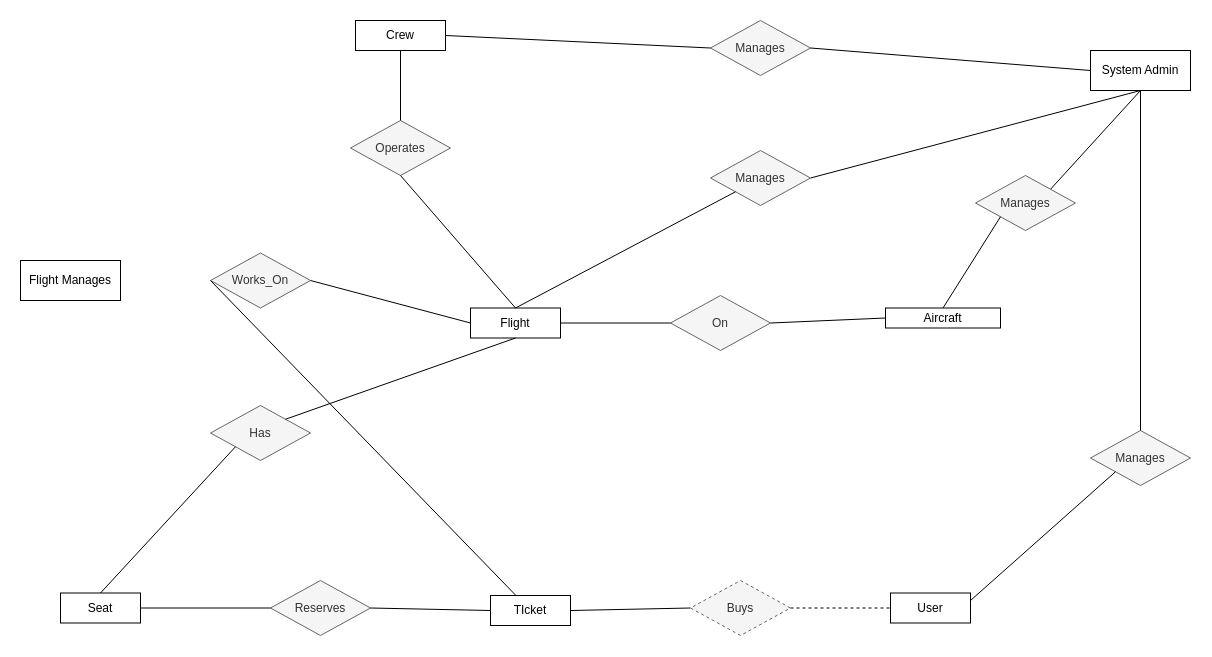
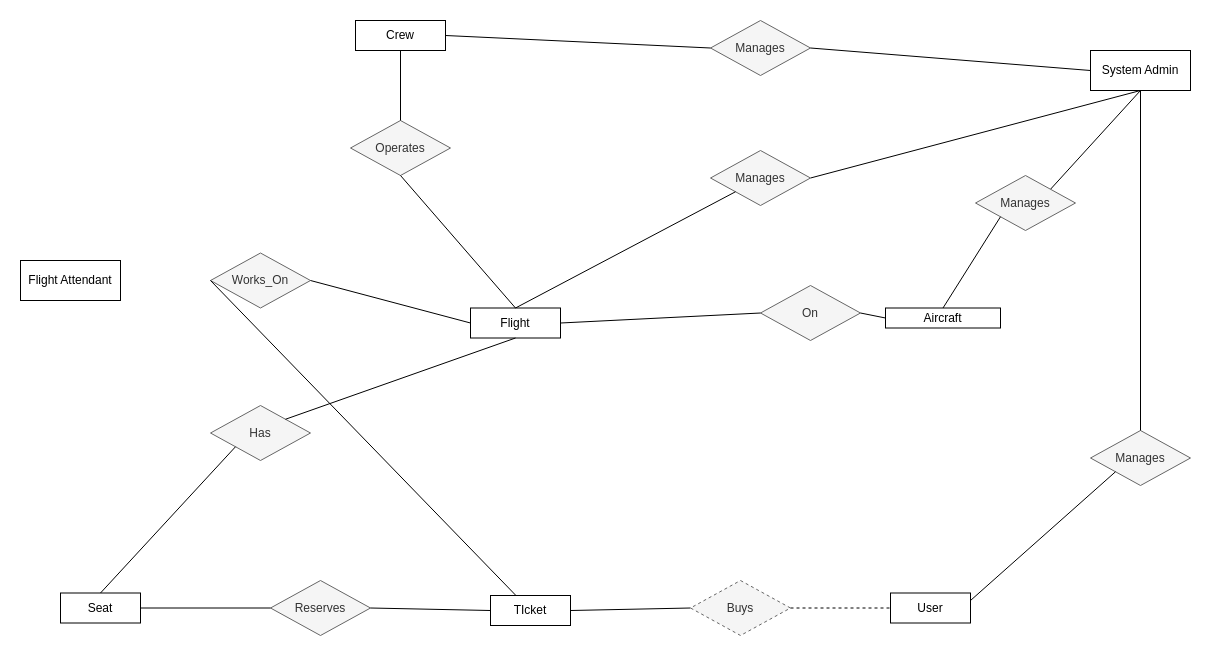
node "Flight Manages": label "Flight Manages" -> "Flight Attendant"
node "On": moved (721, 323) -> (811, 313)
